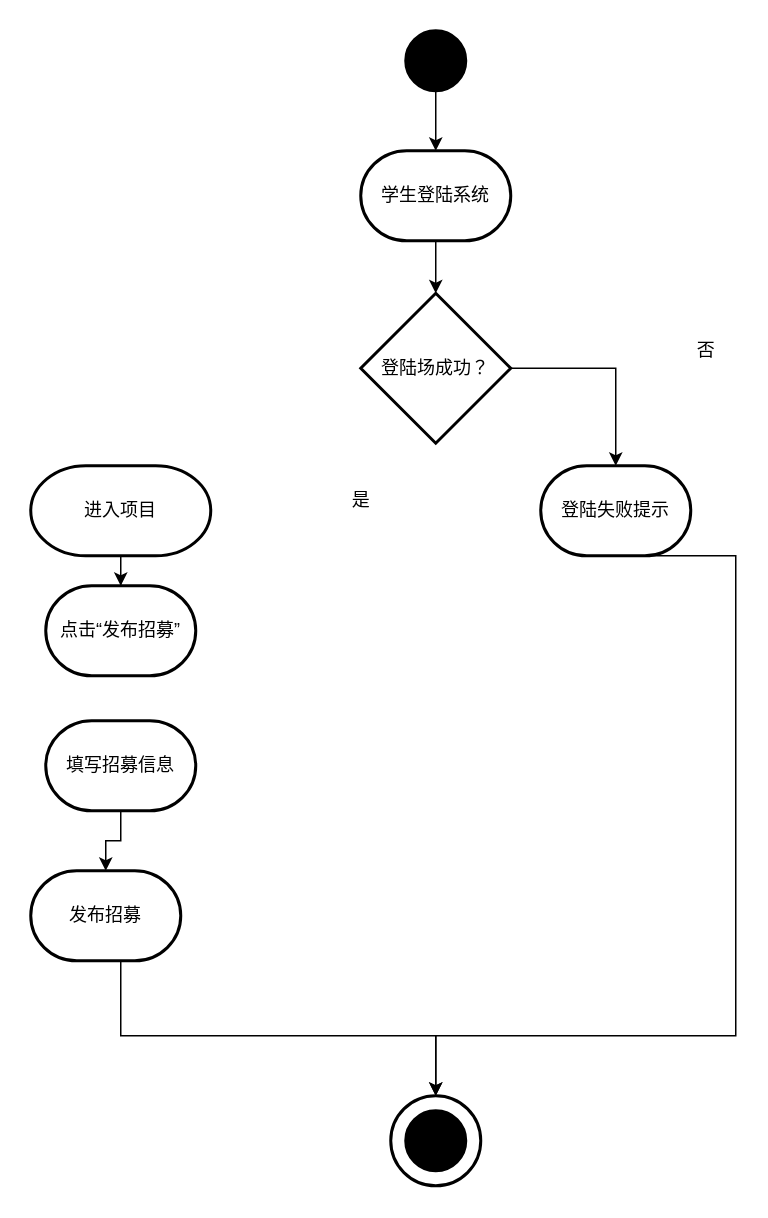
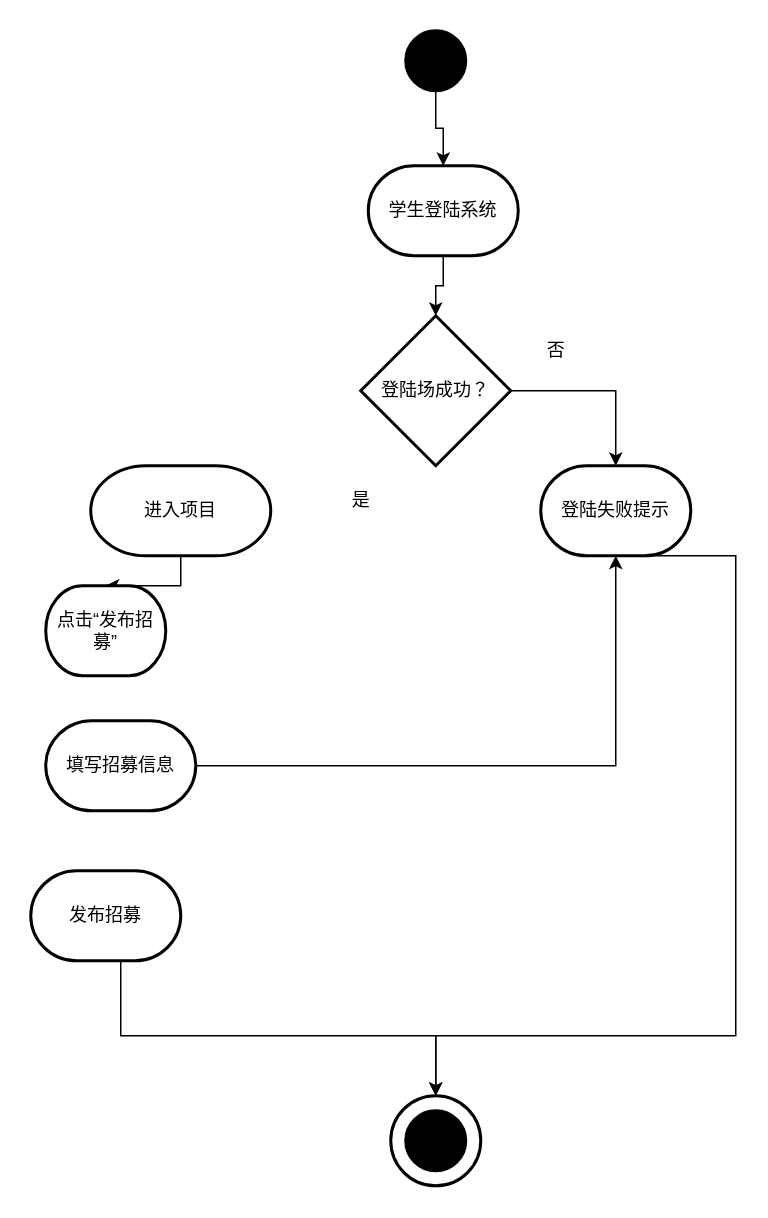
node "学生登陆系统": moved (436, 196) -> (443, 211)
node "否": moved (706, 350) -> (556, 350)
node "登陆场成功？": moved (436, 368) -> (436, 391)
node "进入项目": moved (121, 511) -> (181, 511)
node "点击“发布招募”": size 150x90 -> 120x90
edge "填写招募信息" -> "发布招募": now "填写招募信息" -> "登陆失败提示"
